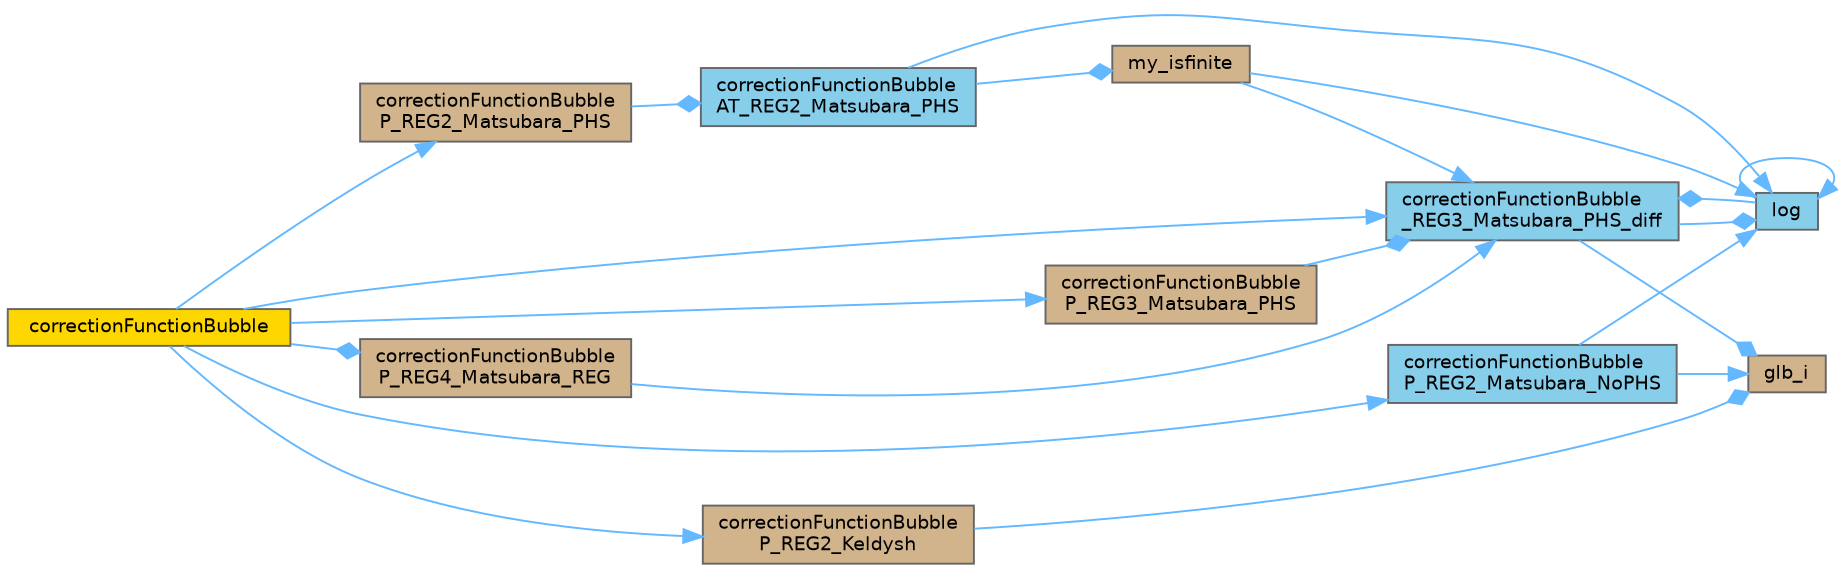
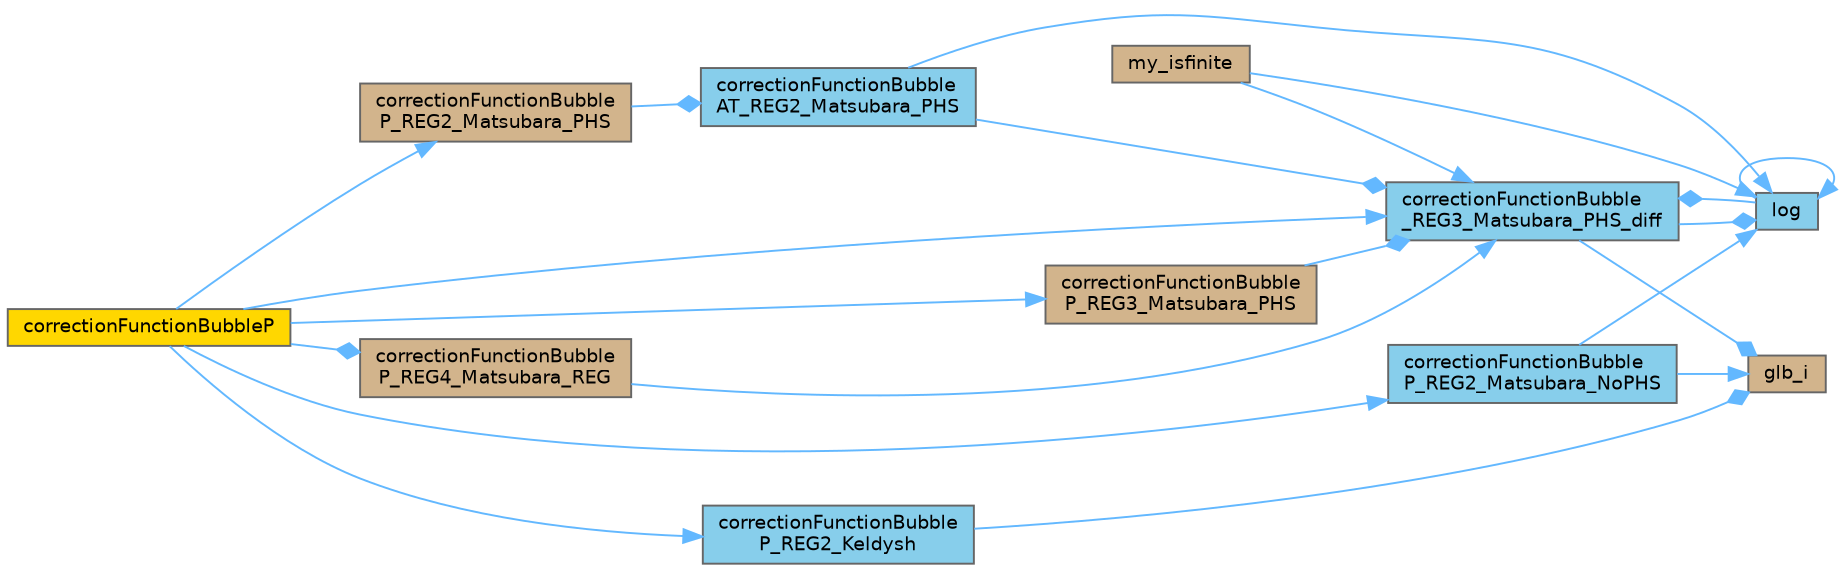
edge "correctionFunctionBubble AT_REG2_Matsubara_PHS" -> "my_isfinite": now "correctionFunctionBubble AT_REG2_Matsubara_PHS" -> "correctionFunctionBubble _REG3_Matsubara_PHS_diff"
node "correctionFunctionBubble": label "correctionFunctionBubble" -> "correctionFunctionBubbleP"
node "correctionFunctionBubble P_REG2_Keldysh": fillcolor tan -> skyblue
